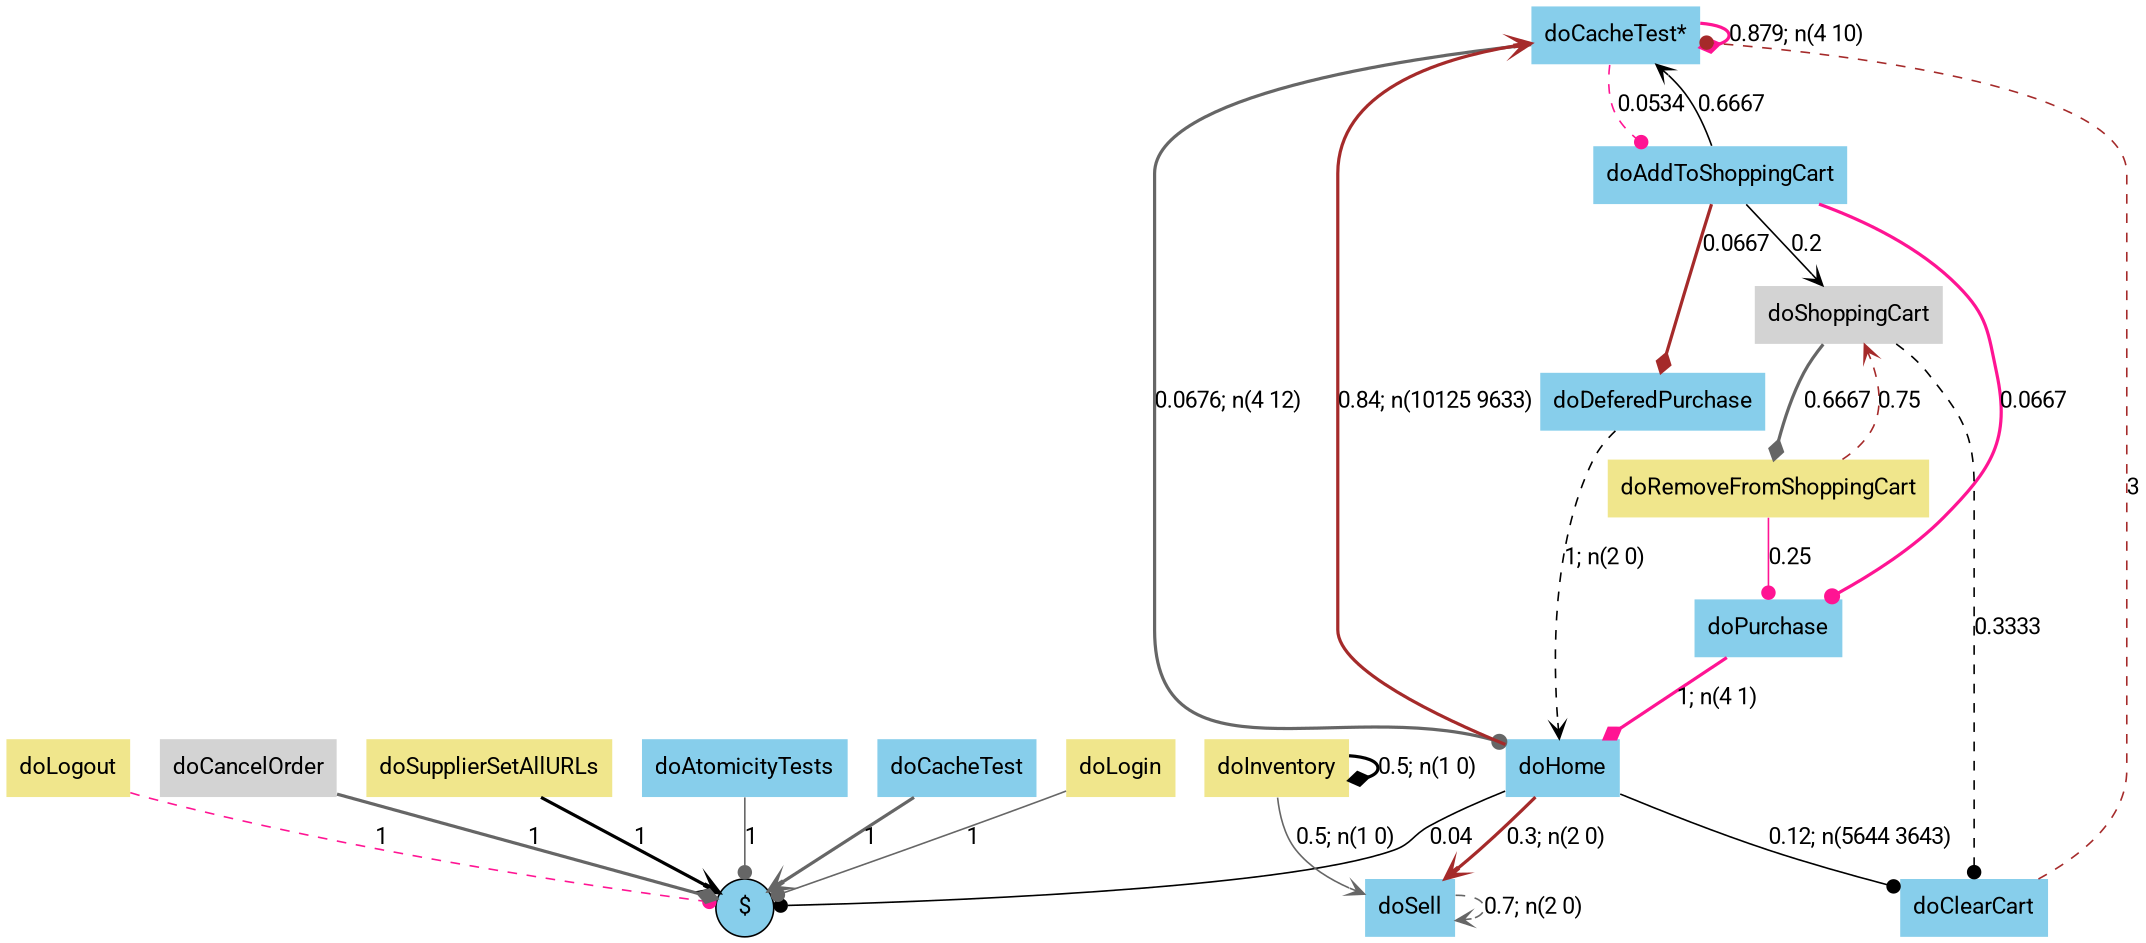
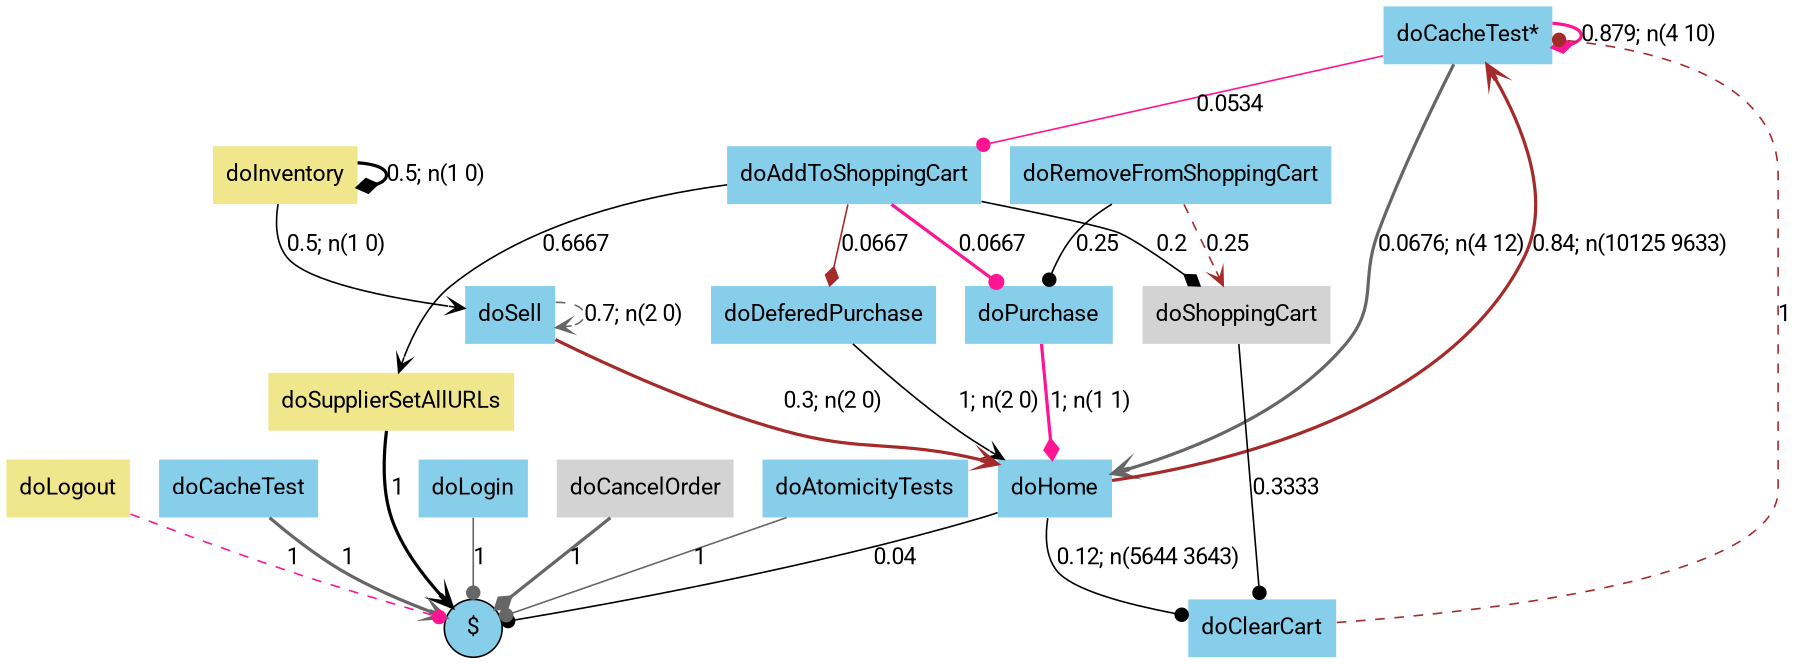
edge "doCacheTest*" -> "doAddToShoppingCart": style dashed -> solid
edge "doAddToShoppingCart" -> "doCacheTest*": now "doAddToShoppingCart" -> "doSupplierSetAllURLs"
edge "doAddToShoppingCart" -> "doShoppingCart": arrowhead vee -> diamond
edge "doAddToShoppingCart" -> "doDeferedPurchase": style bold -> solid
edge "doShoppingCart" -> "doRemoveFromShoppingCart": removed, label "0.6667"
edge "doCacheTest*" -> "doHome": arrowhead dot -> vee
edge "doRemoveFromShoppingCart" -> "doShoppingCart": label "0.75" -> "0.25"
node "doRemoveFromShoppingCart": fillcolor khaki -> skyblue
edge "doClearCart" -> "doCacheTest*": label "3" -> "1"
edge "doRemoveFromShoppingCart" -> "doPurchase": color deeppink -> black
edge "doDeferedPurchase" -> "doHome": style dashed -> solid
edge "doShoppingCart" -> "doClearCart": style dashed -> solid
edge "doPurchase" -> "doHome": label "1; n(4 1)" -> "1; n(1 1)"
node "doLogin": fillcolor khaki -> skyblue
edge "doHome" -> "doSell": reversed
edge "doInventory" -> "doSell": color gray40 -> black
